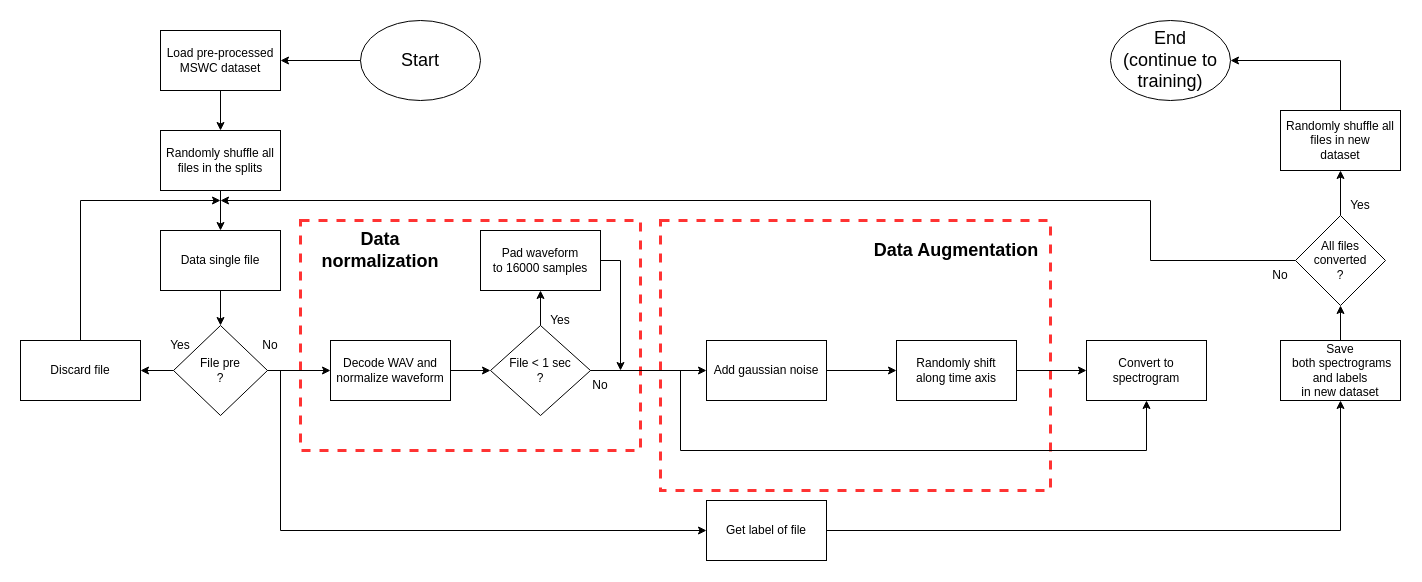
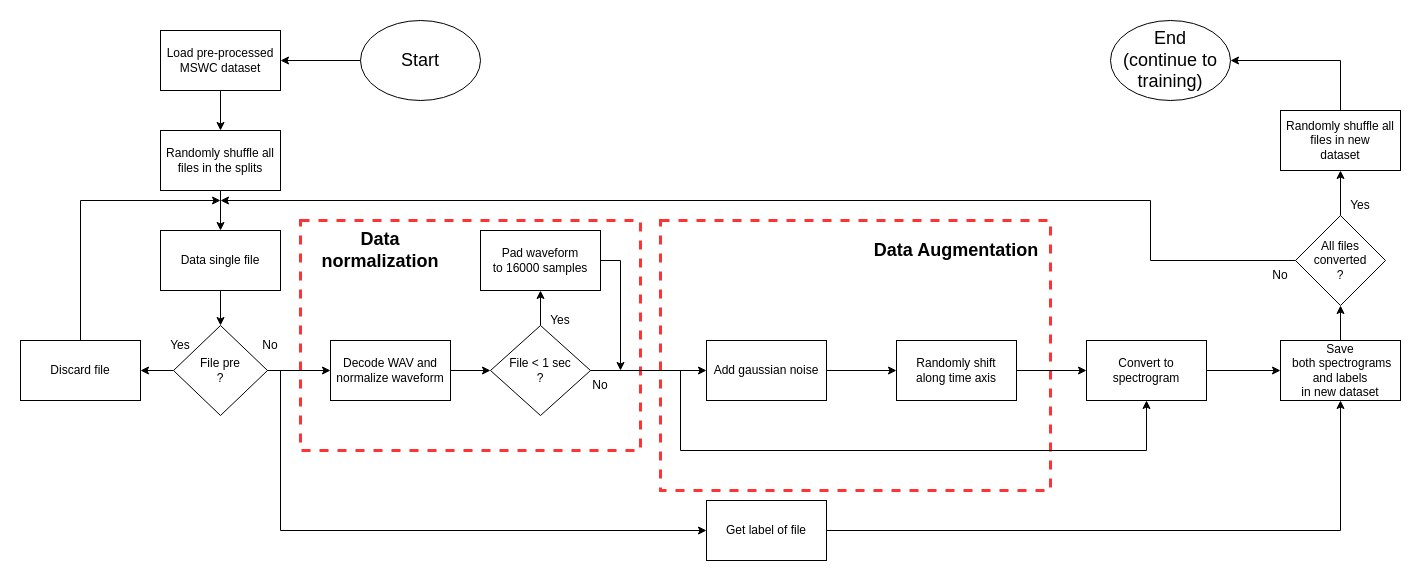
edge "Convert to spectrogram" -> "Save both spectrograms and labels in new dataset": added
